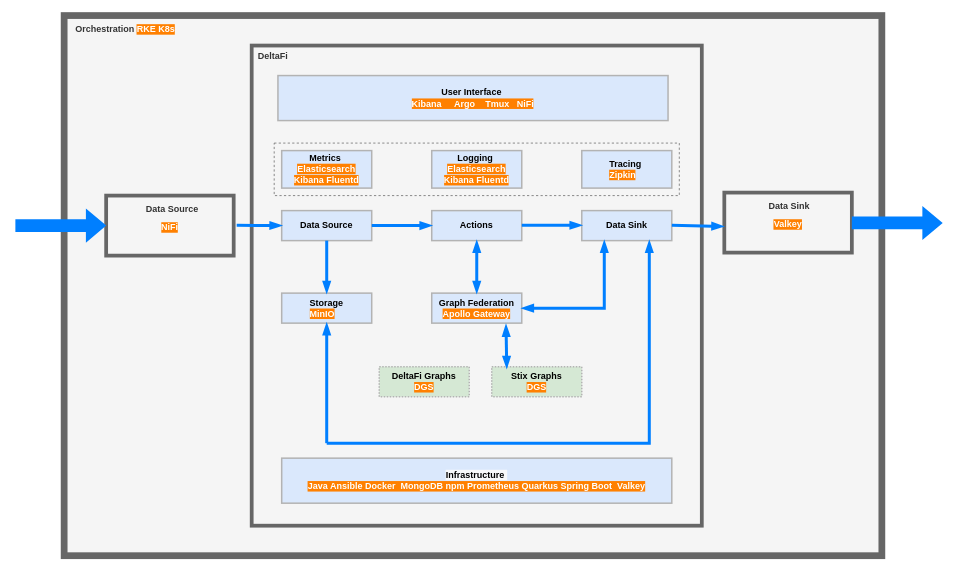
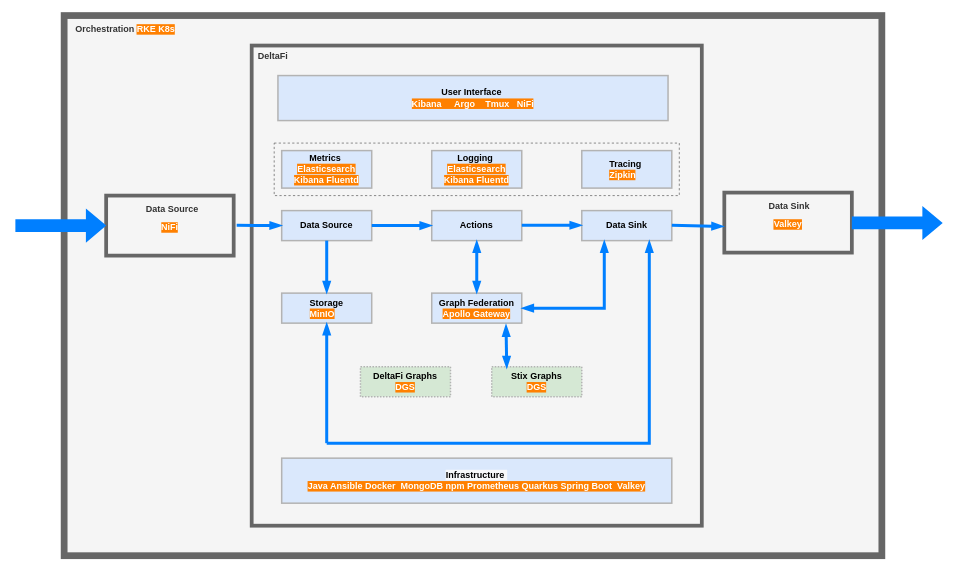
node "DeltaFi Graphs DGS": moved (424, 381) -> (405, 381)
